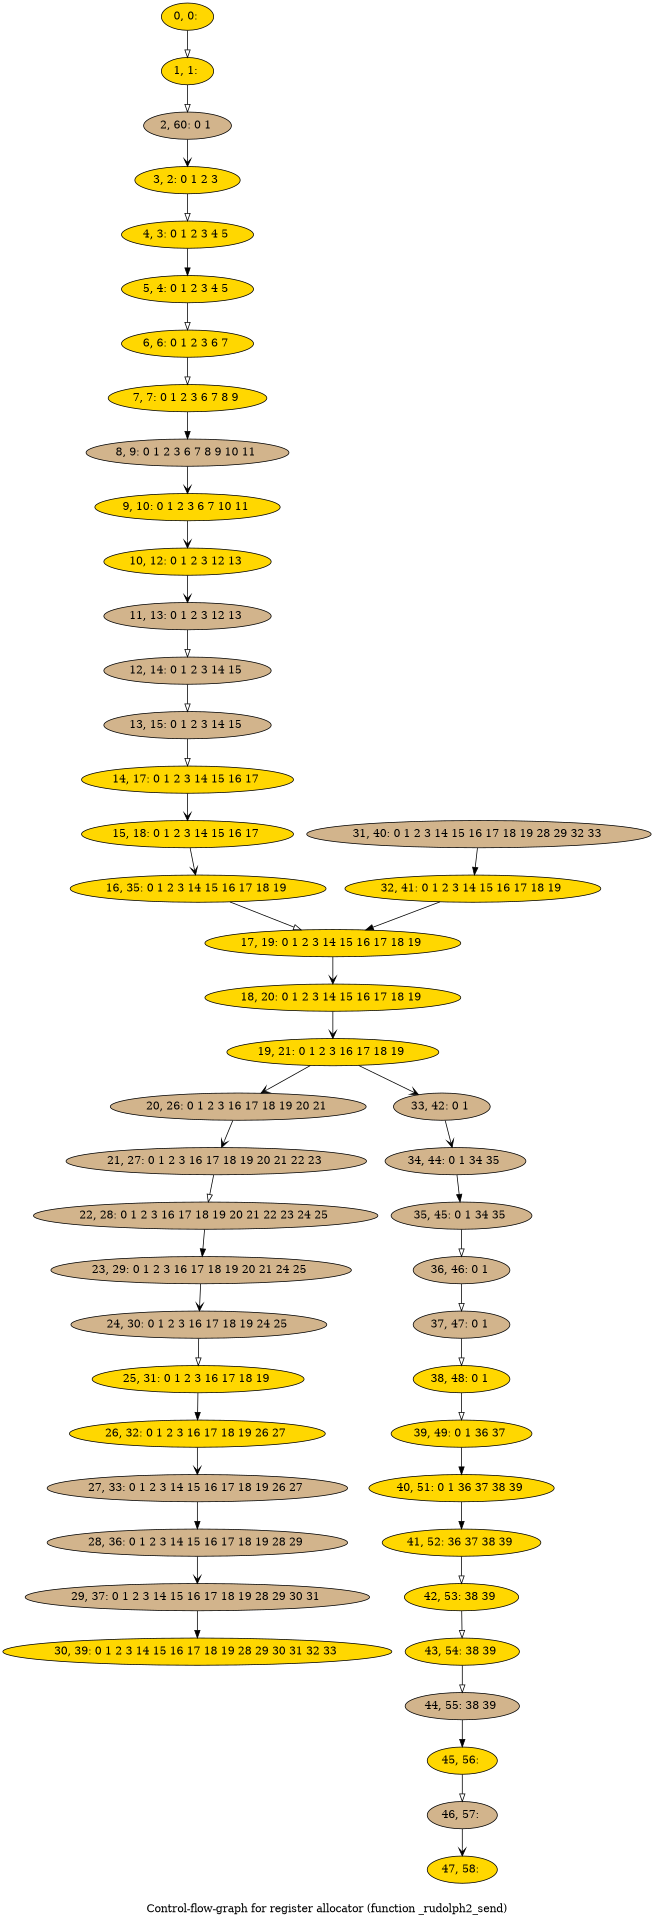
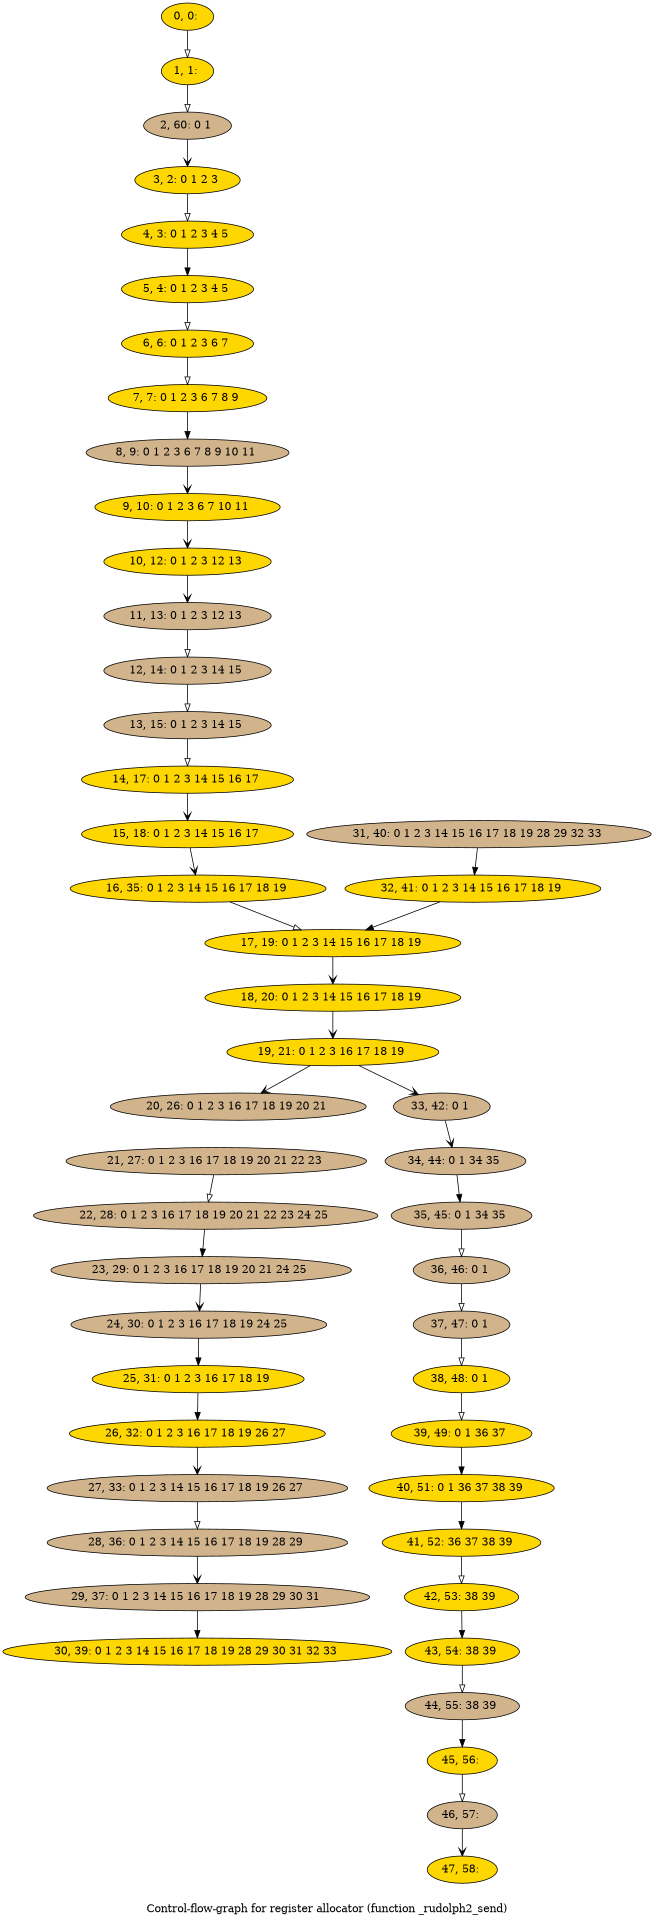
edge "20, 26: 0 1 2 3 16 17 18 19 20 21" -> "21, 27: 0 1 2 3 16 17 18 19 20 21 22 23": removed
edge "24, 30: 0 1 2 3 16 17 18 19 24 25" -> "25, 31: 0 1 2 3 16 17 18 19": arrowhead onormal -> normal
edge "27, 33: 0 1 2 3 14 15 16 17 18 19 26 27" -> "28, 36: 0 1 2 3 14 15 16 17 18 19 28 29": arrowhead normal -> onormal
edge "42, 53: 38 39" -> "43, 54: 38 39": arrowhead onormal -> normal
